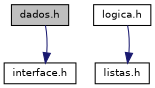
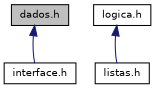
edge "dados.h" -> "interface.h": reversed
edge "logica.h" -> "listas.h": reversed
